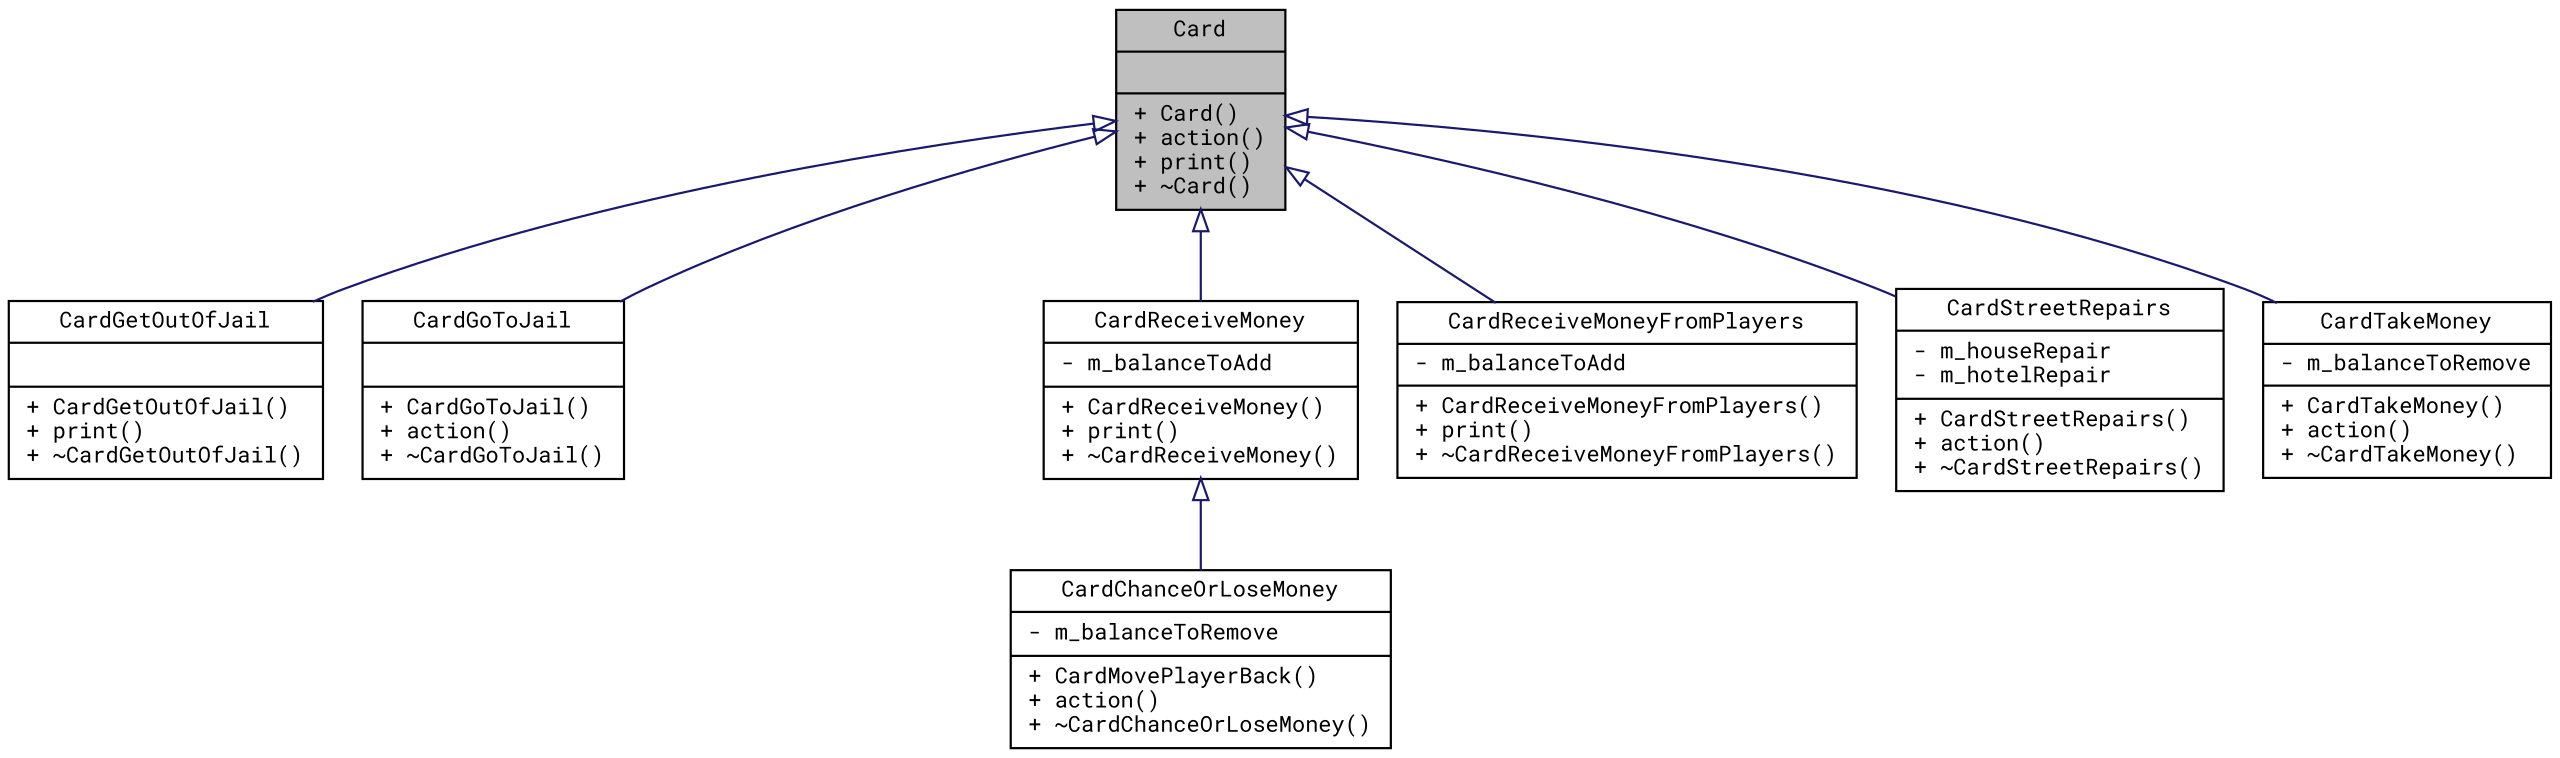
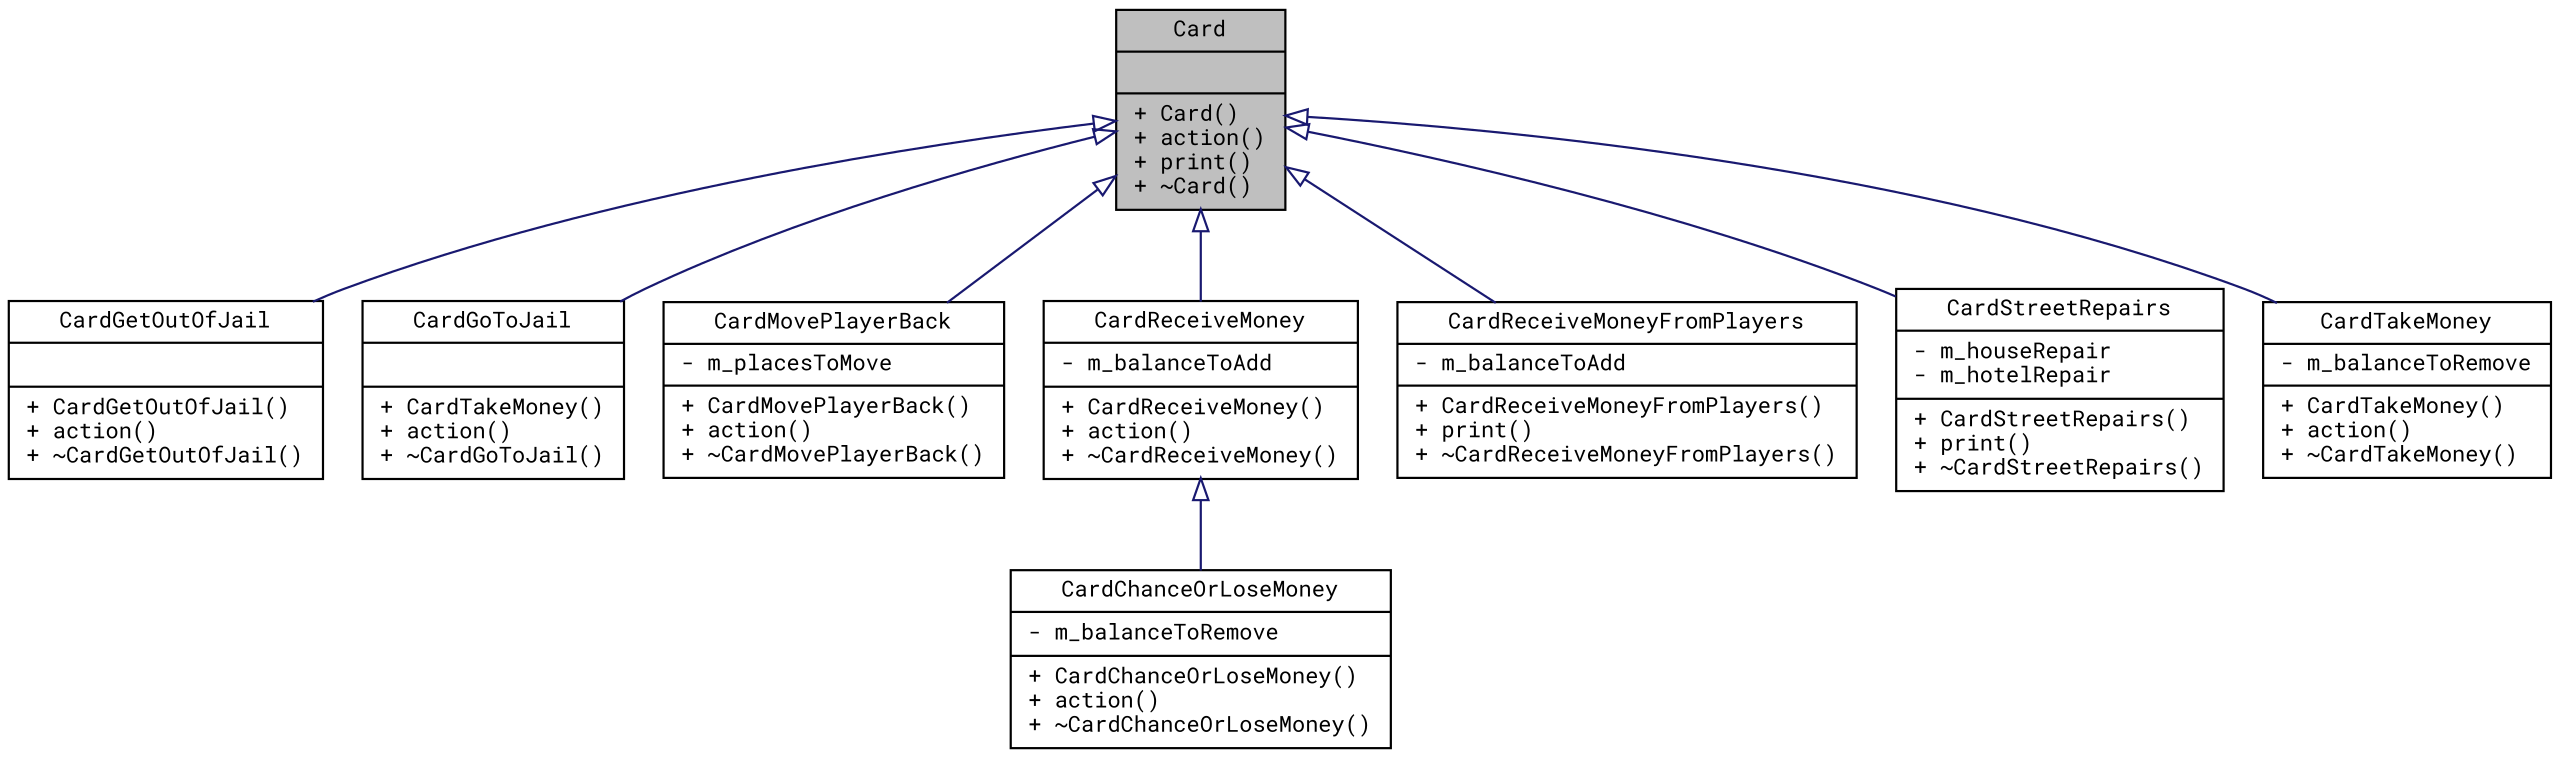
node "CardMovePlayerBack": added
node "CardGoToJail": text "+ CardGoToJail()" -> "+ CardTakeMoney()"
node "CardGetOutOfJail": text "+ print()" -> "+ action()"
node "CardReceiveMoney": text "+ print()" -> "+ action()"
node "CardStreetRepairs": text "+ action()" -> "+ print()"
node "CardChanceOrLoseMoney": text "+ CardMovePlayerBack()" -> "+ CardChanceOrLoseMoney()"
